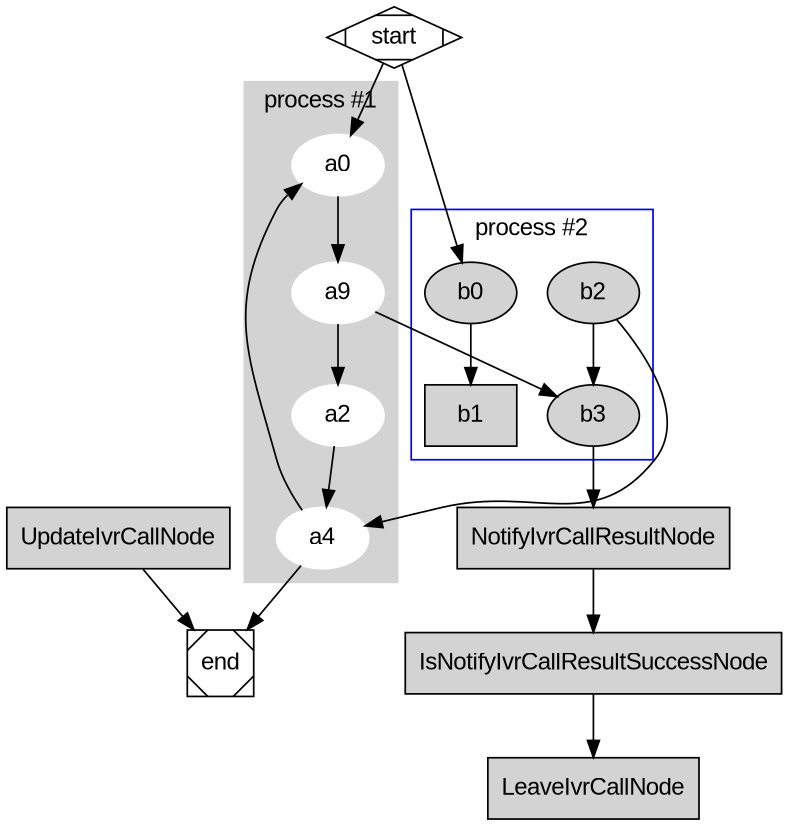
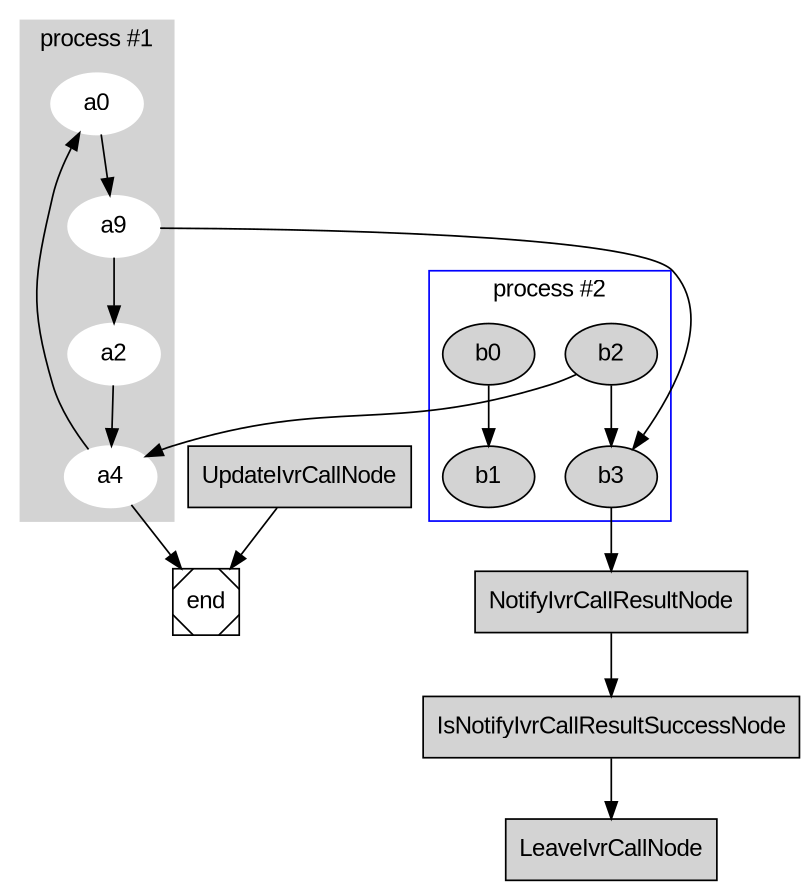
node "start": removed
node "b1": shape box -> ellipse
